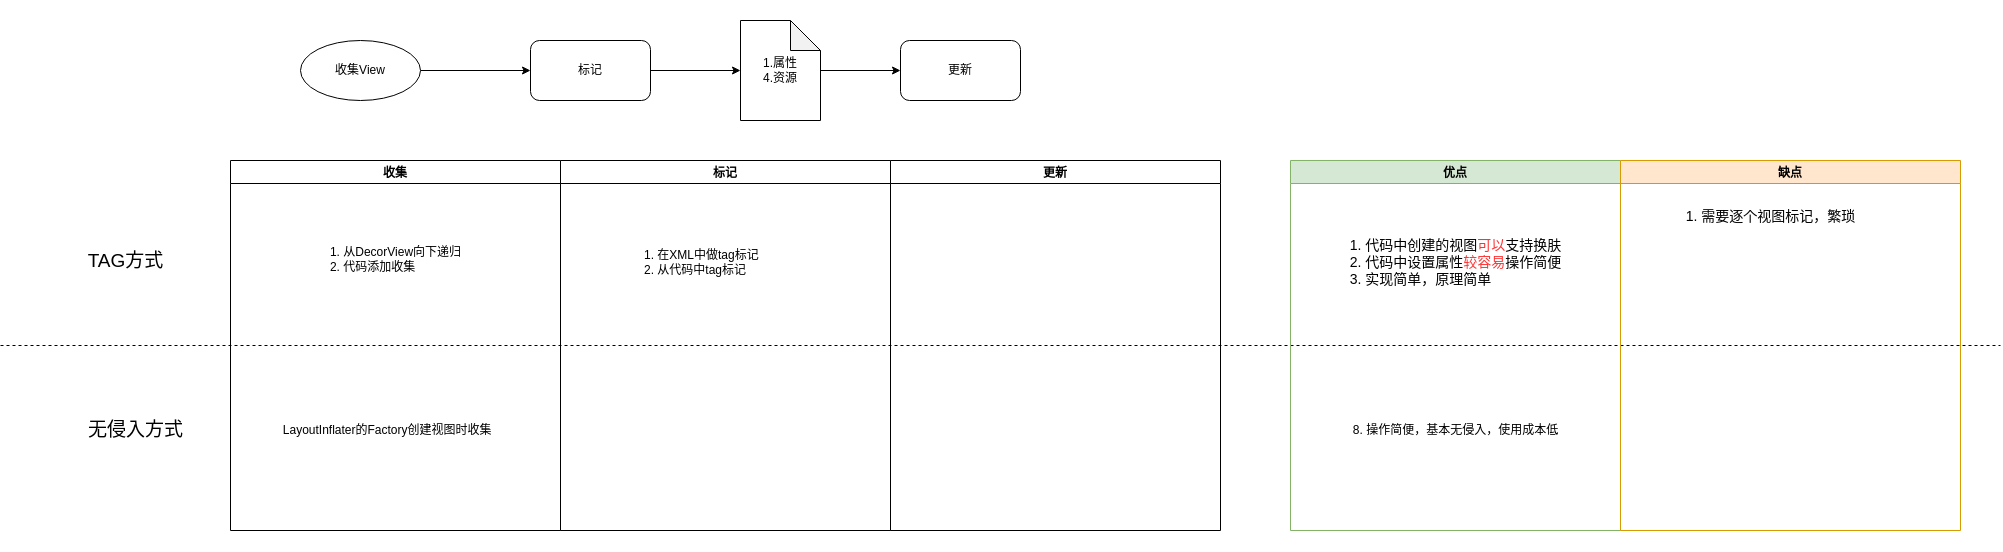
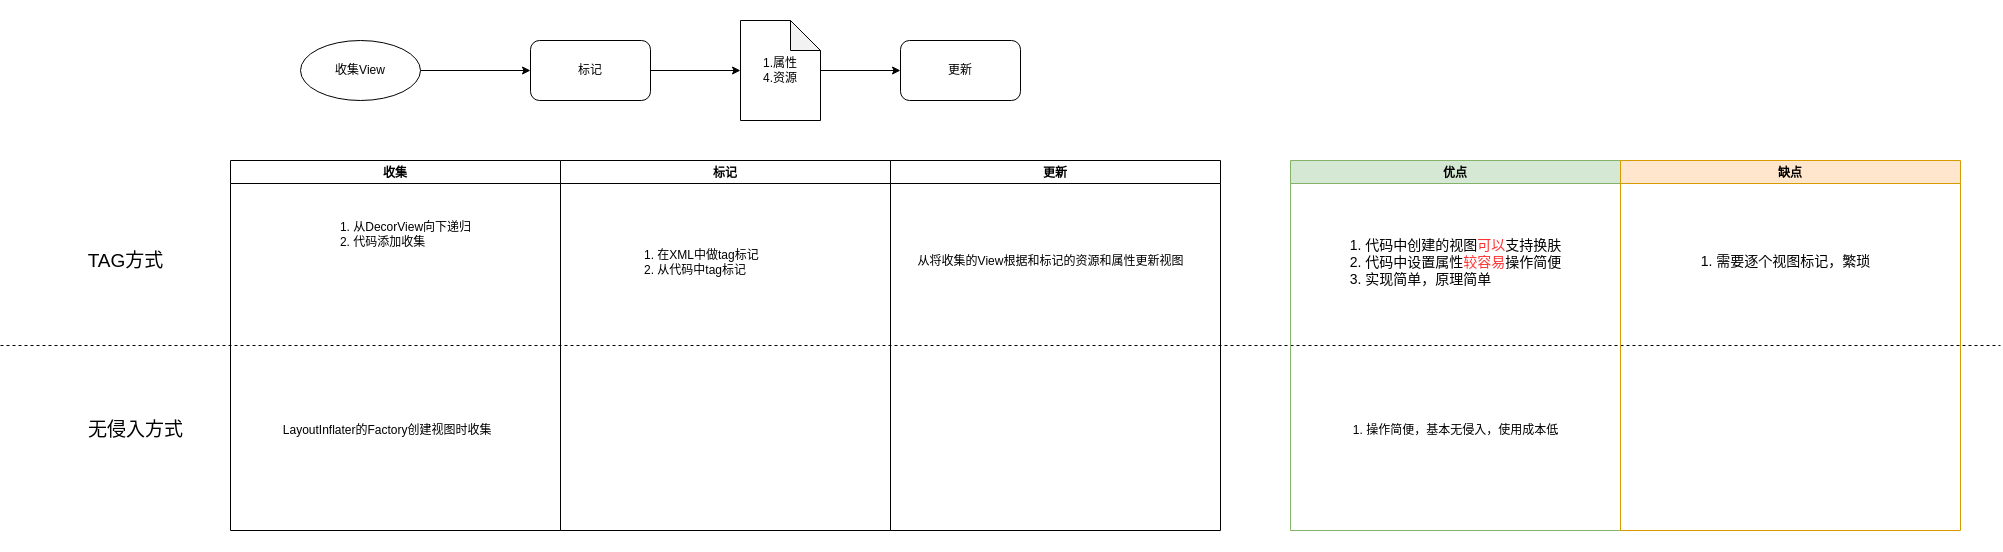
node "1. 需要逐个视图标记，繁琐": moved (1771, 217) -> (1786, 262)
node "1. 从DecorView向下递归 2. 代码添加收集": moved (396, 260) -> (406, 235)
node "从将收集的View根据和标记的资源和属性更新视图": added
node "8. 操作简便，基本无侵入，使用成本低": label "8. 操作简便，基本无侵入，使用成本低" -> "1. 操作简便，基本无侵入，使用成本低"
